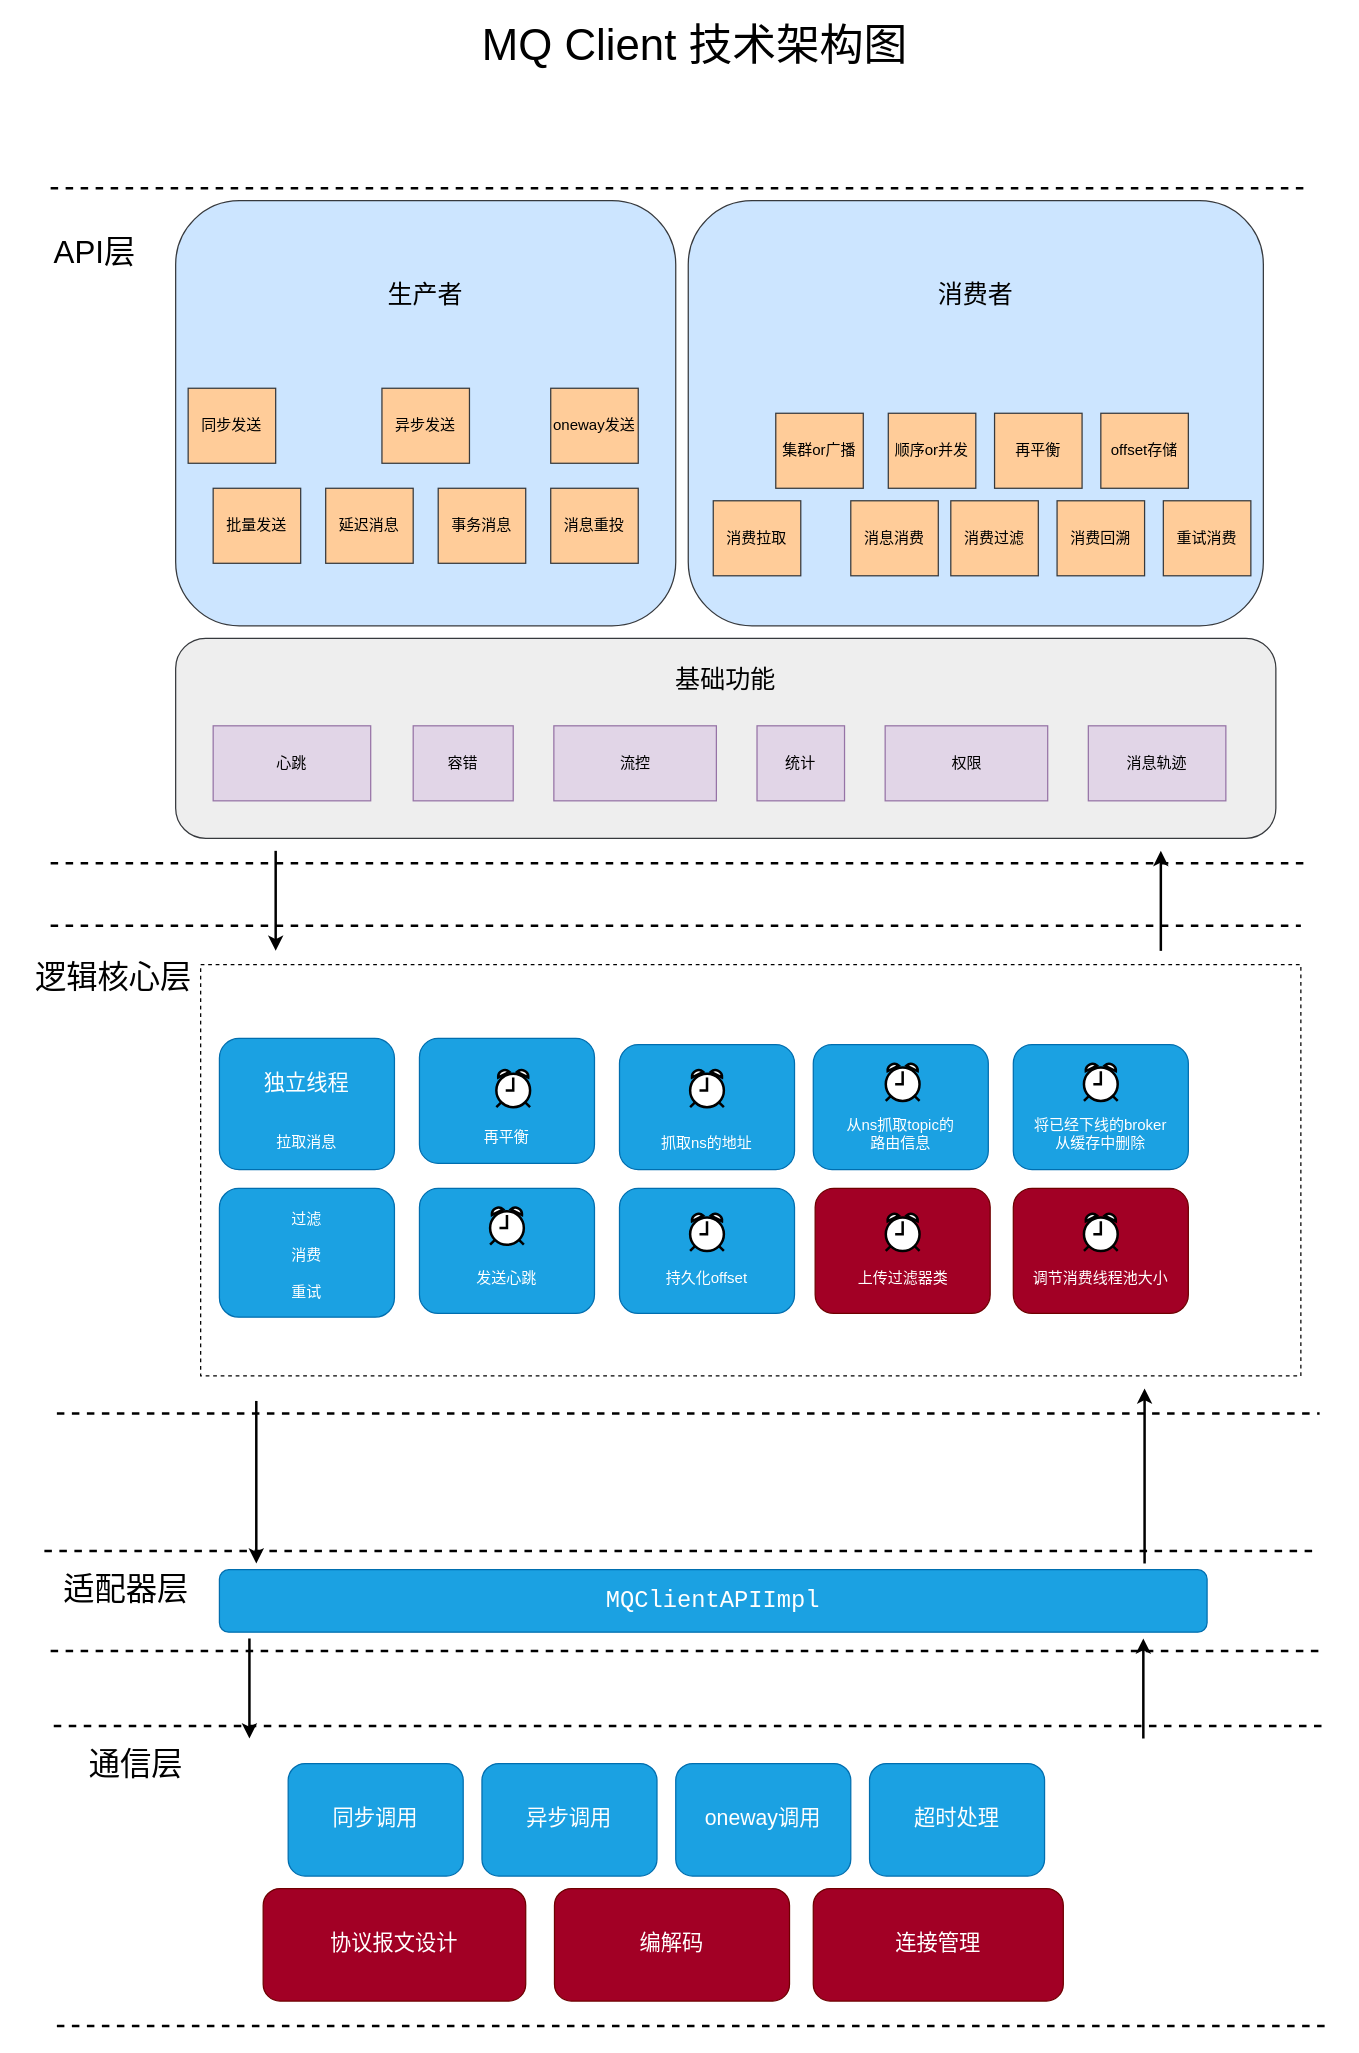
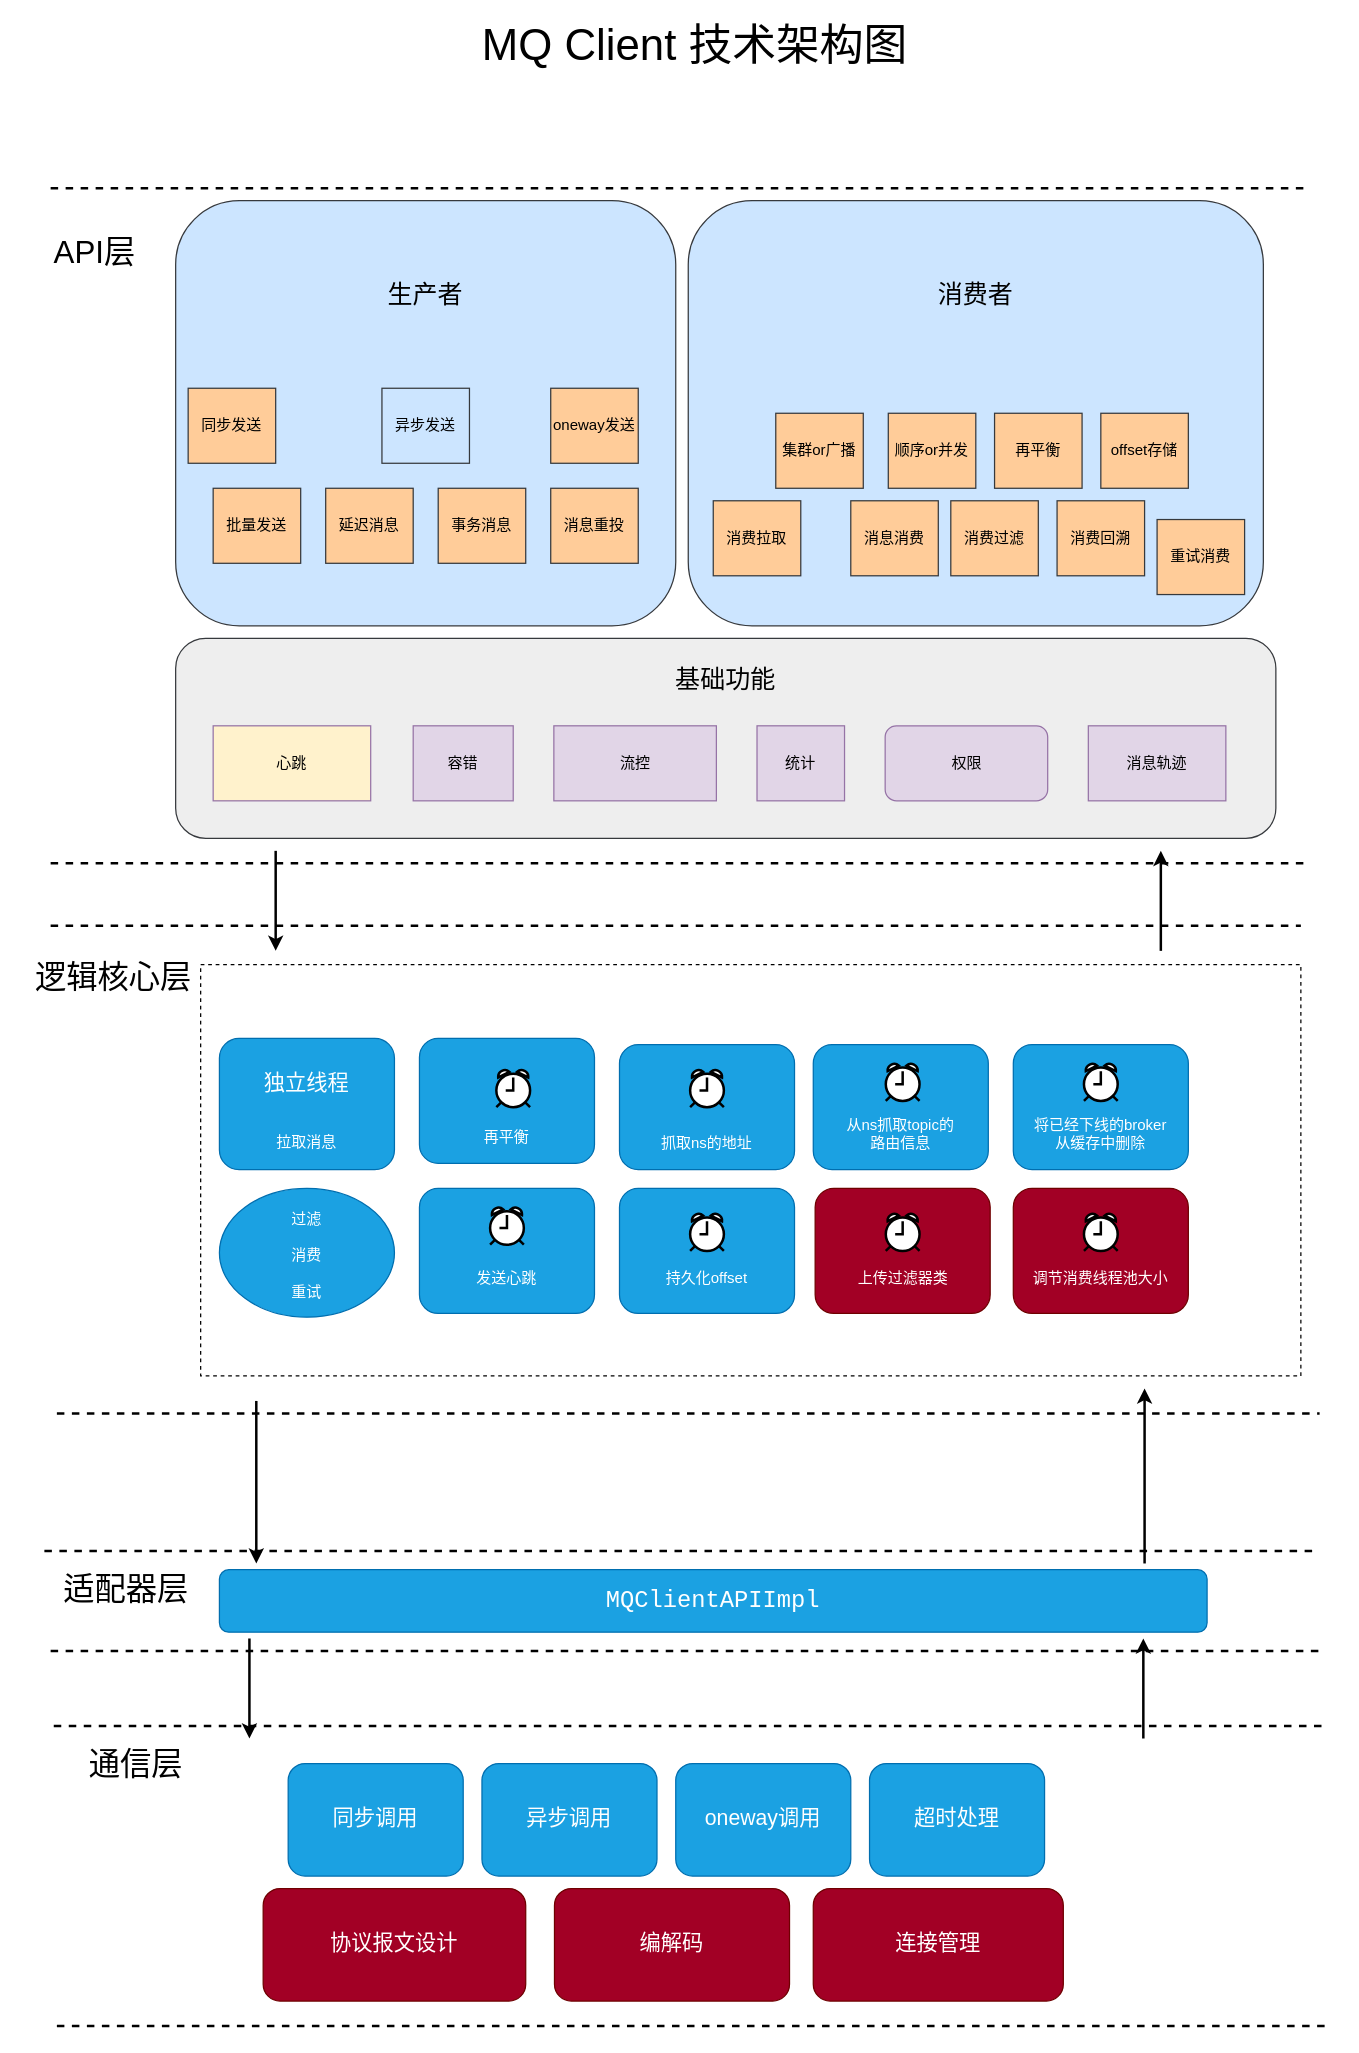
node "异步发送": fillcolor #ffcc99 -> #cce5ff
node "重试消费": moved (1207, 538) -> (1201, 557)
node "心跳": fillcolor #e1d5e7 -> #fff2cc
node "权限": shape rectangle -> rounded rectangle
node "过滤 消费 重试": shape rounded rectangle -> ellipse
